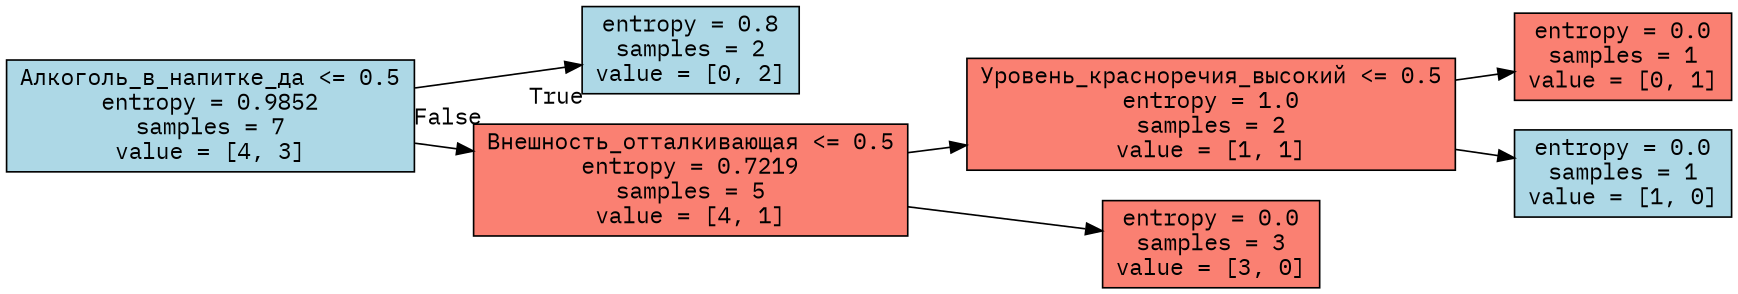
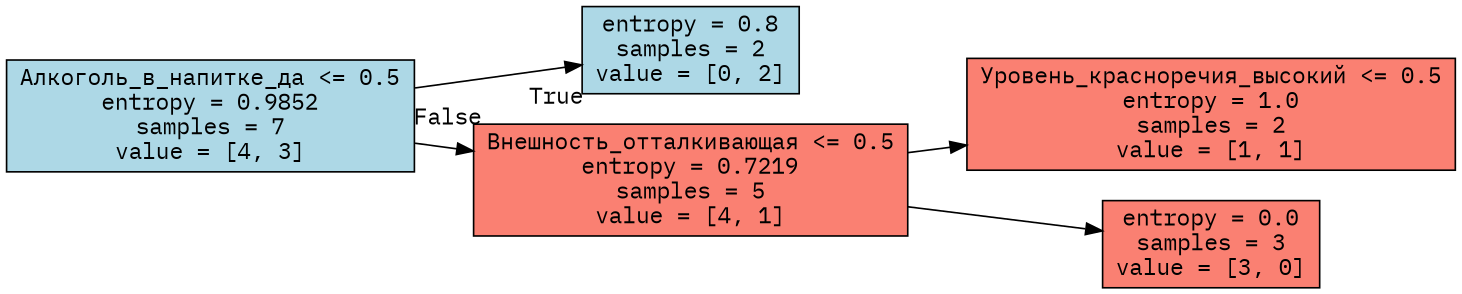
node "entropy = 0.0 samples = 1 value = [0, 1]": removed
node "entropy = 0.0 samples = 1 value = [1, 0]": removed
